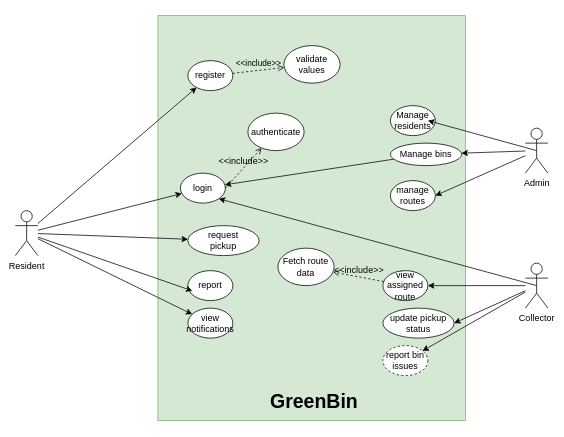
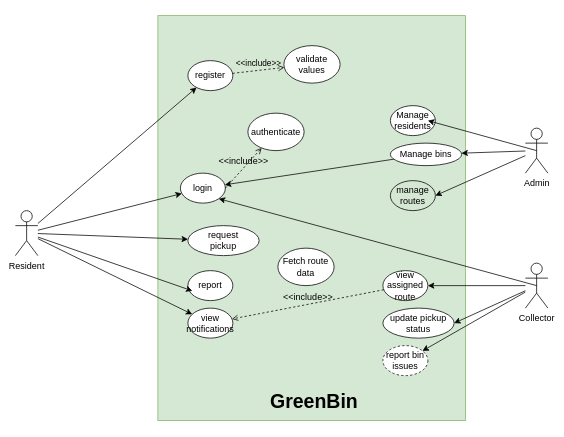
node "manage routes": fillcolor #ffffff -> #d5e8d4
edge "view assigned route" -> "Fetch route data": now "view assigned route" -> "view notifications"
